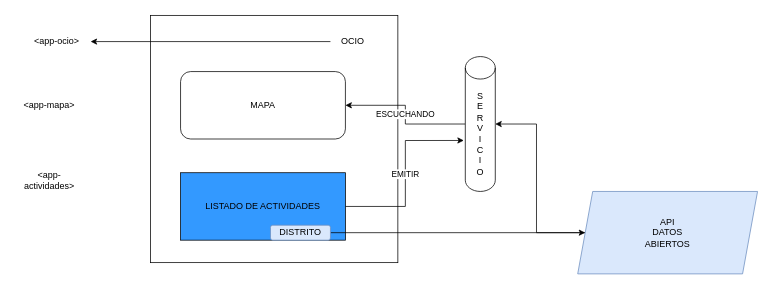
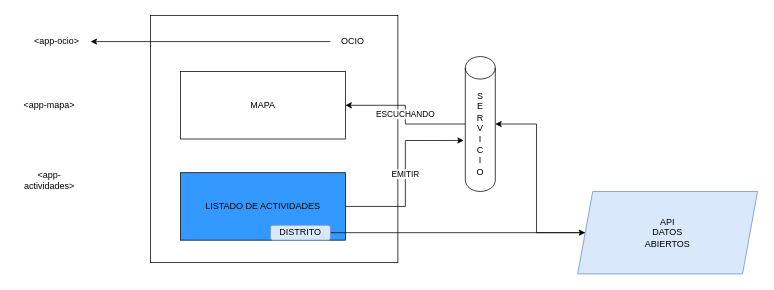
node "MAPA": shape rounded rectangle -> rectangle
